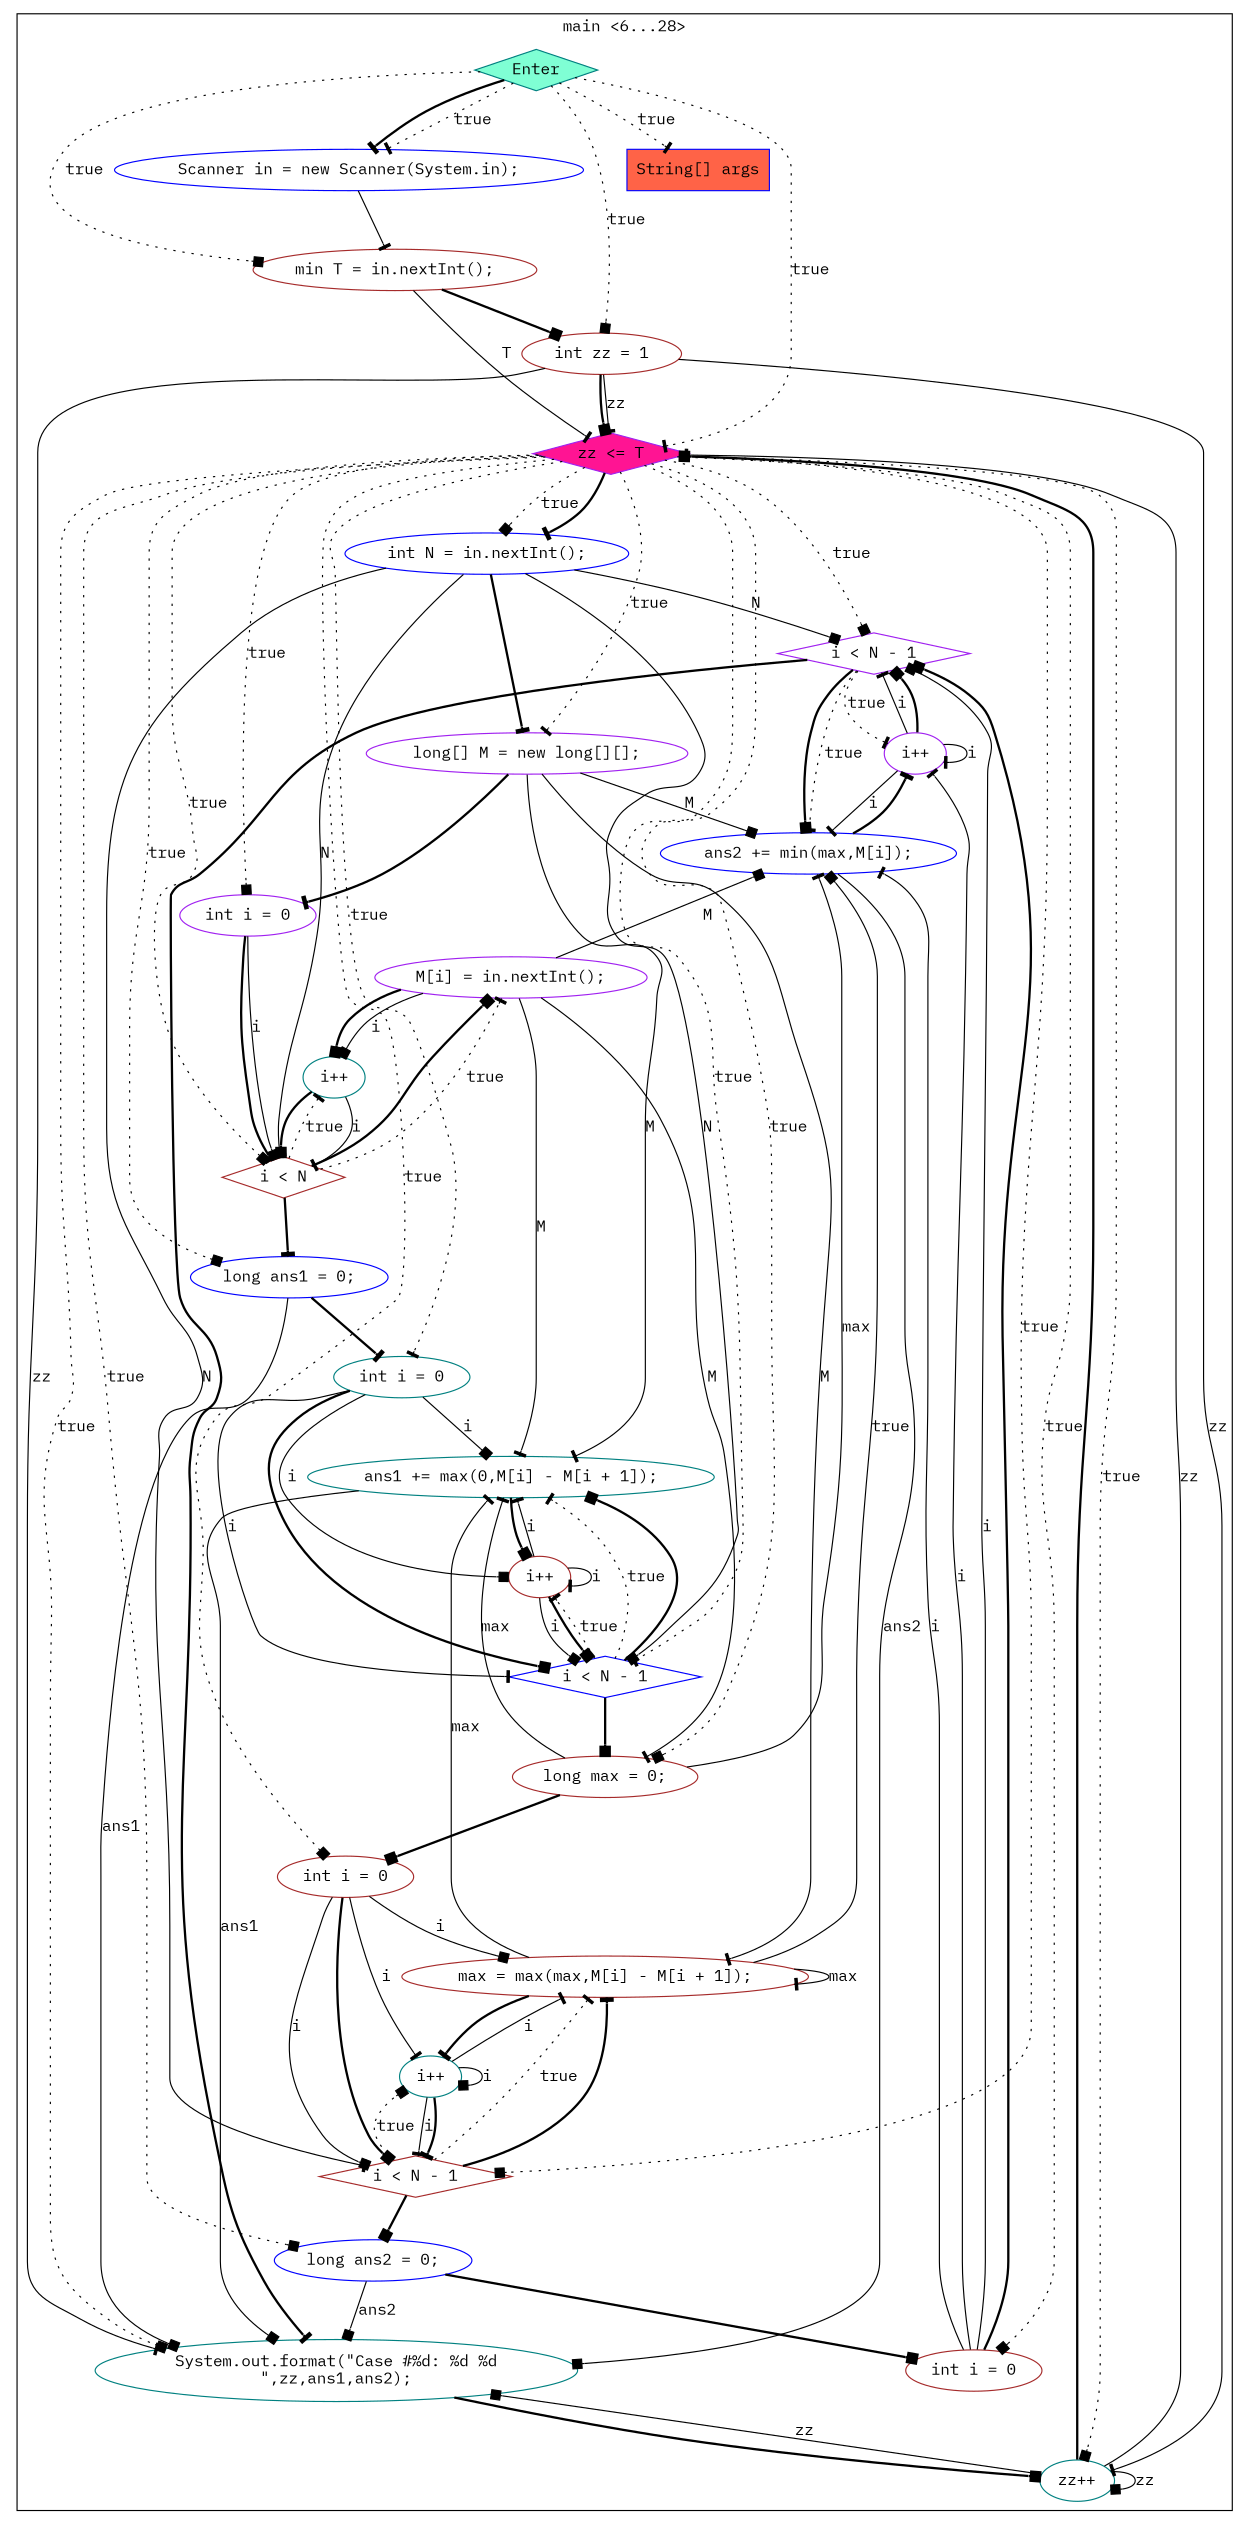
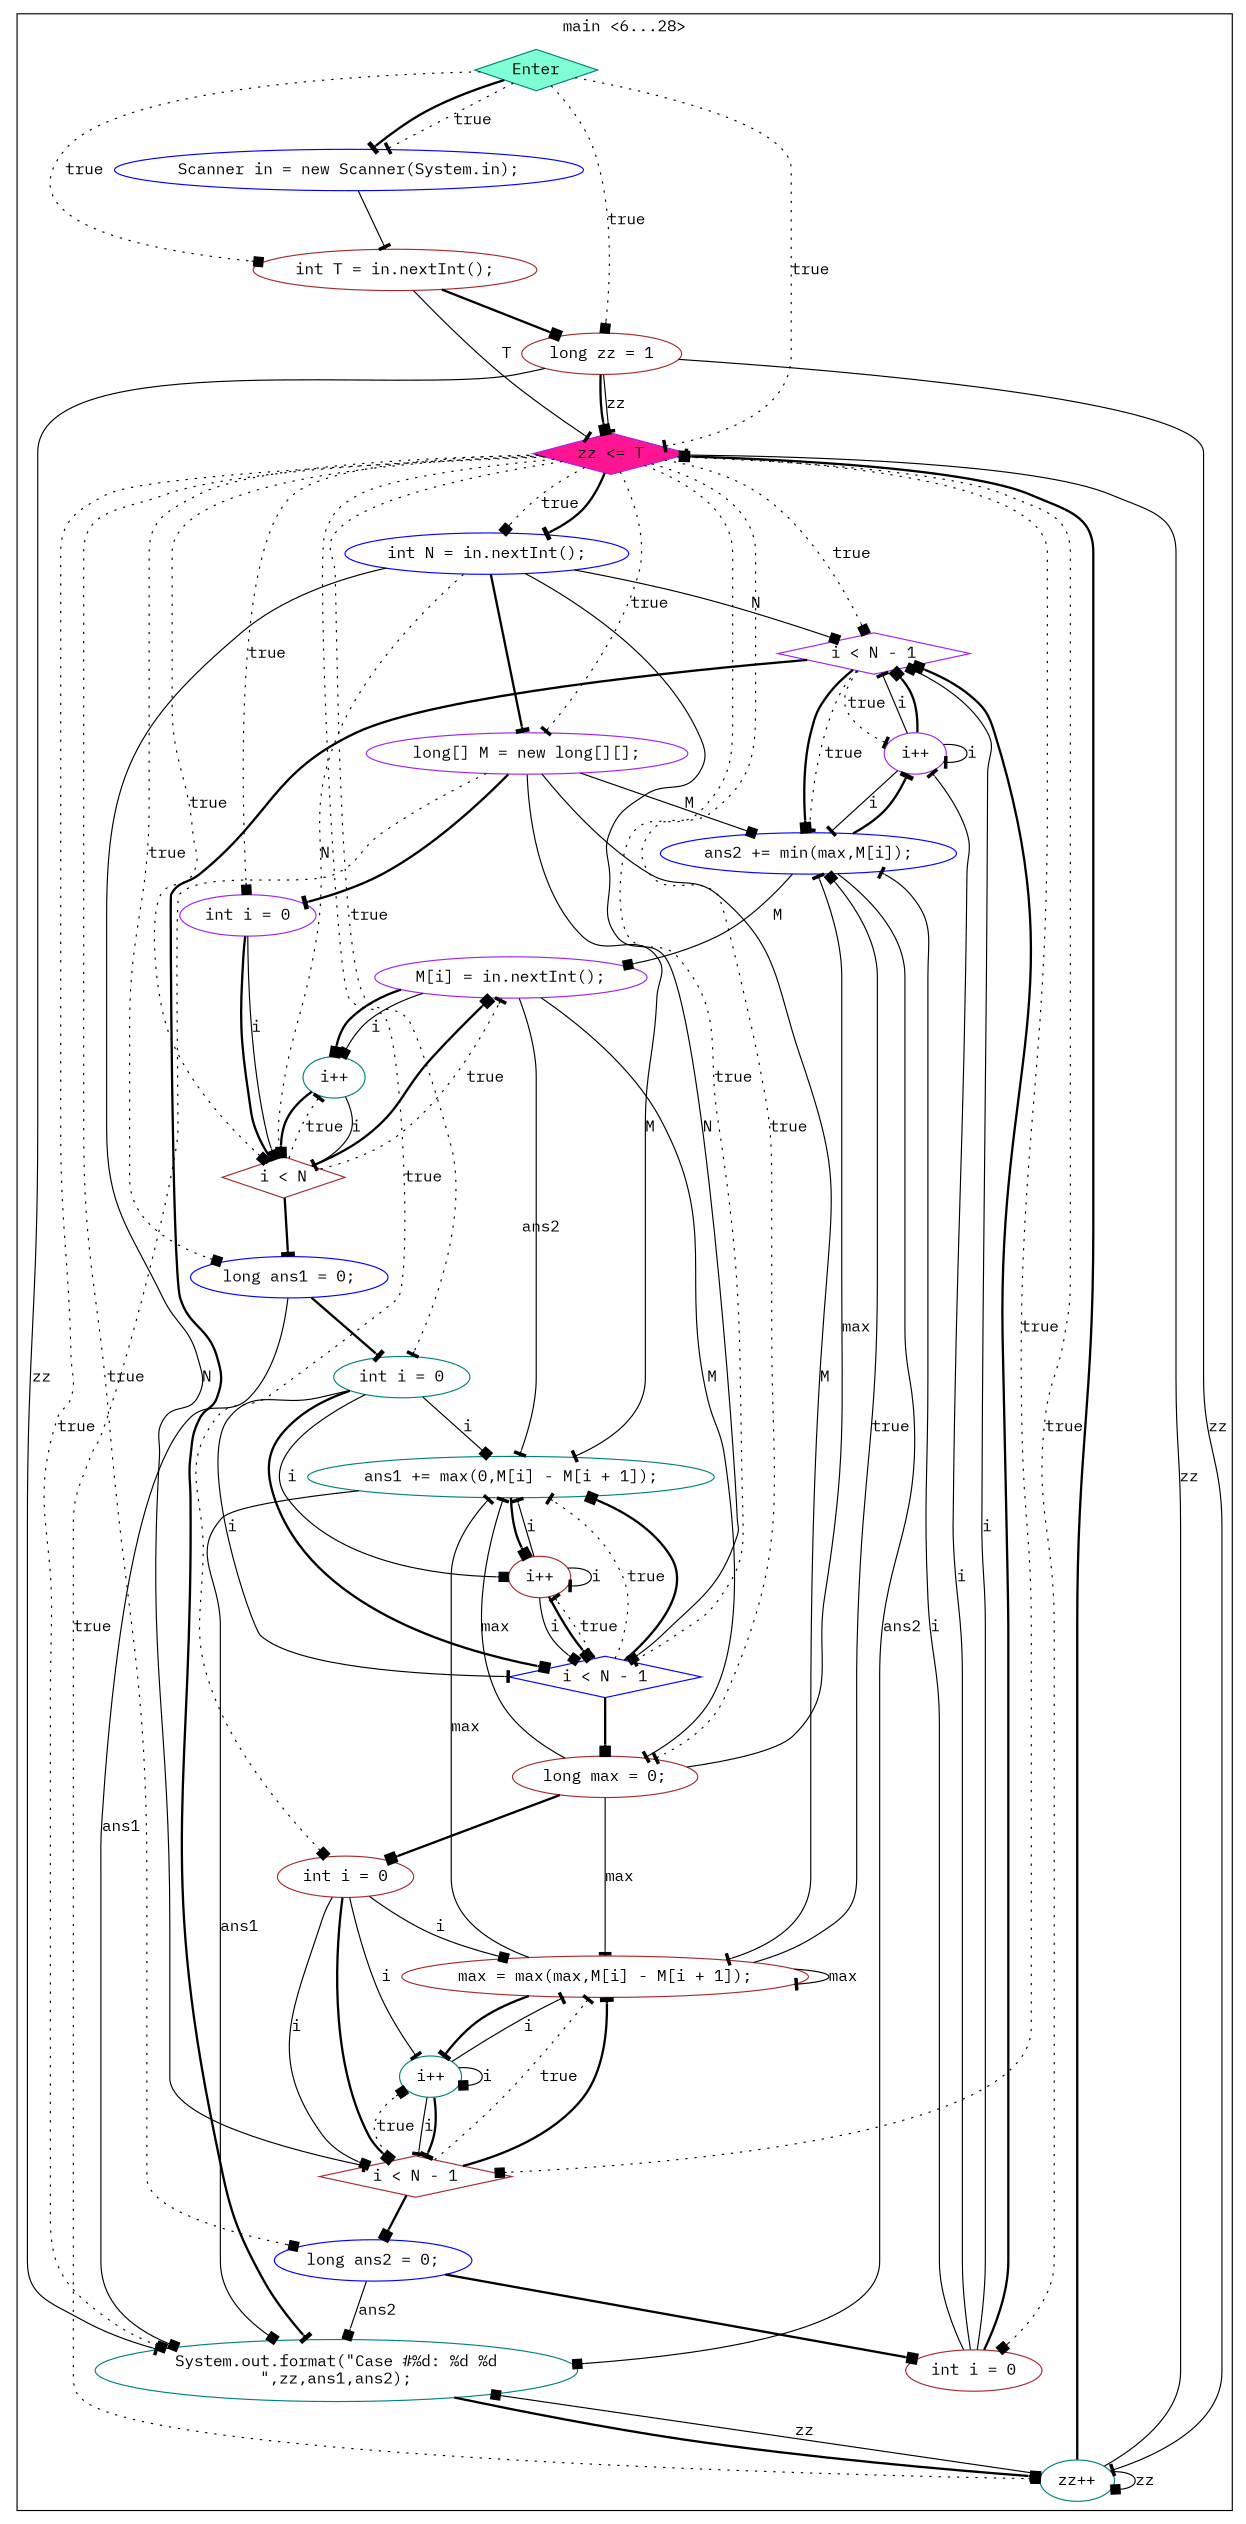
node "String[] args": removed
node "min T = in.nextInt();": label "min T = in.nextInt();" -> "int T = in.nextInt();"
node "int zz = 1": label "int zz = 1" -> "long zz = 1"
edge "int N = in.nextInt();" -> "i < N": style solid -> dotted
edge "M[i] = in.nextInt();" -> "ans2 += min(max,M[i]);": reversed
edge "zz <= T" -> "long max = 0;": arrowhead box -> tee
edge "M[i] = in.nextInt();" -> "ans1 += max(0,M[i] - M[i + 1]);": label "M" -> "ans2"
edge "zz <= T" -> "zz++": now "long[] M = new long[][];" -> "zz++"
edge "long max = 0;" -> "max = max(max,M[i] - M[i + 1]);": added, label "max"
